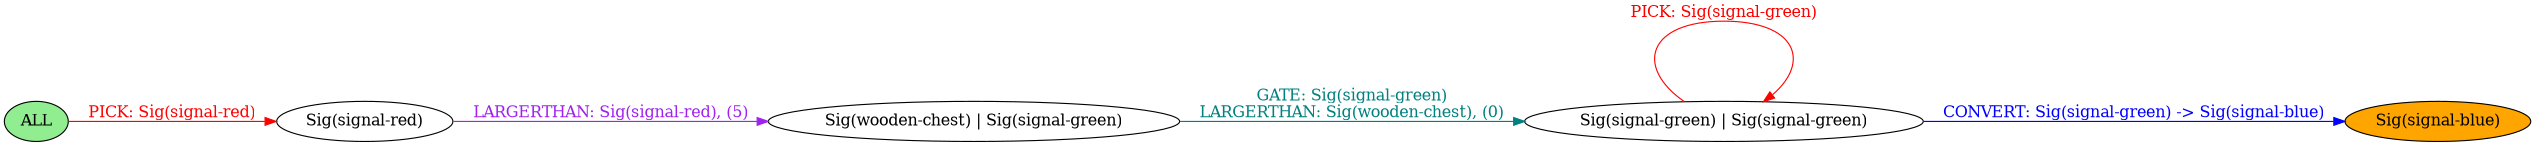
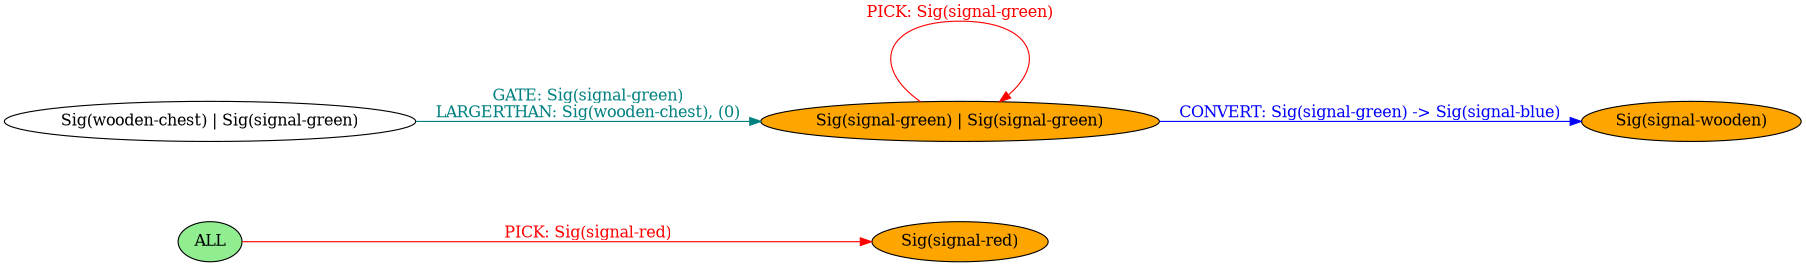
node "Sig(signal-red)": fillcolor white -> orange
edge "Sig(signal-red)" -> "Sig(wooden-chest) | Sig(signal-green)": removed, label "LARGERTHAN: Sig(signal-red), (5)"
node "Sig(signal-green) | Sig(signal-green)": fillcolor white -> orange
node "Sig(signal-blue)": label "Sig(signal-blue)" -> "Sig(signal-wooden)"
